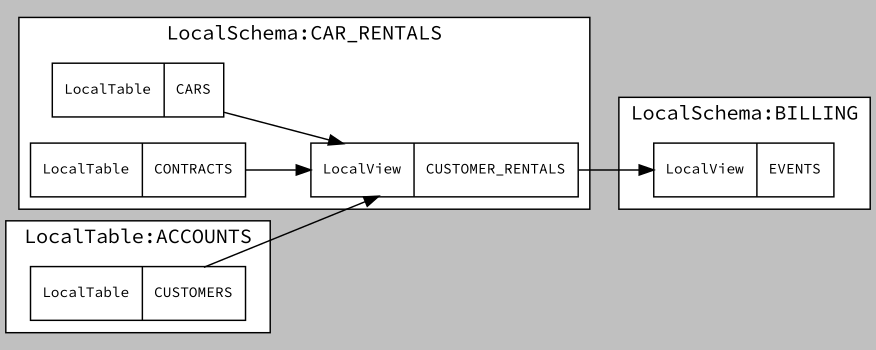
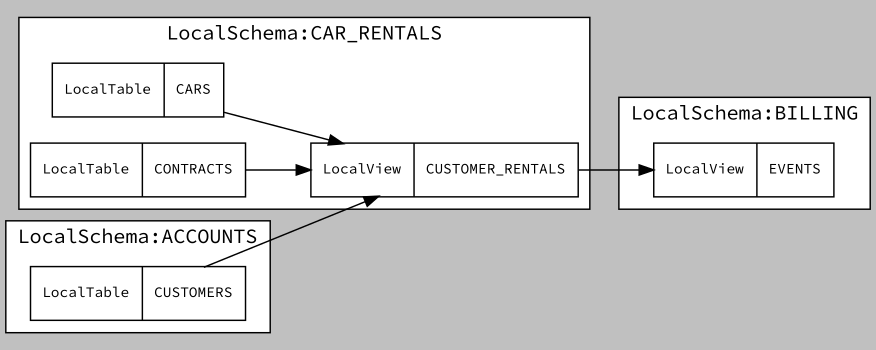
cluster "LocalTable:ACCOUNTS": label "LocalTable:ACCOUNTS" -> "LocalSchema:ACCOUNTS"
